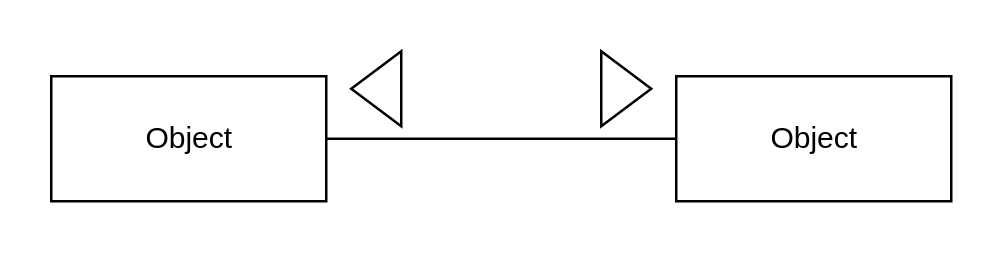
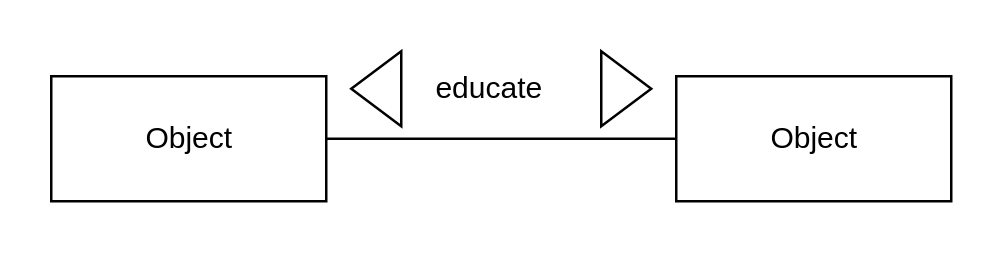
node "educate": added
